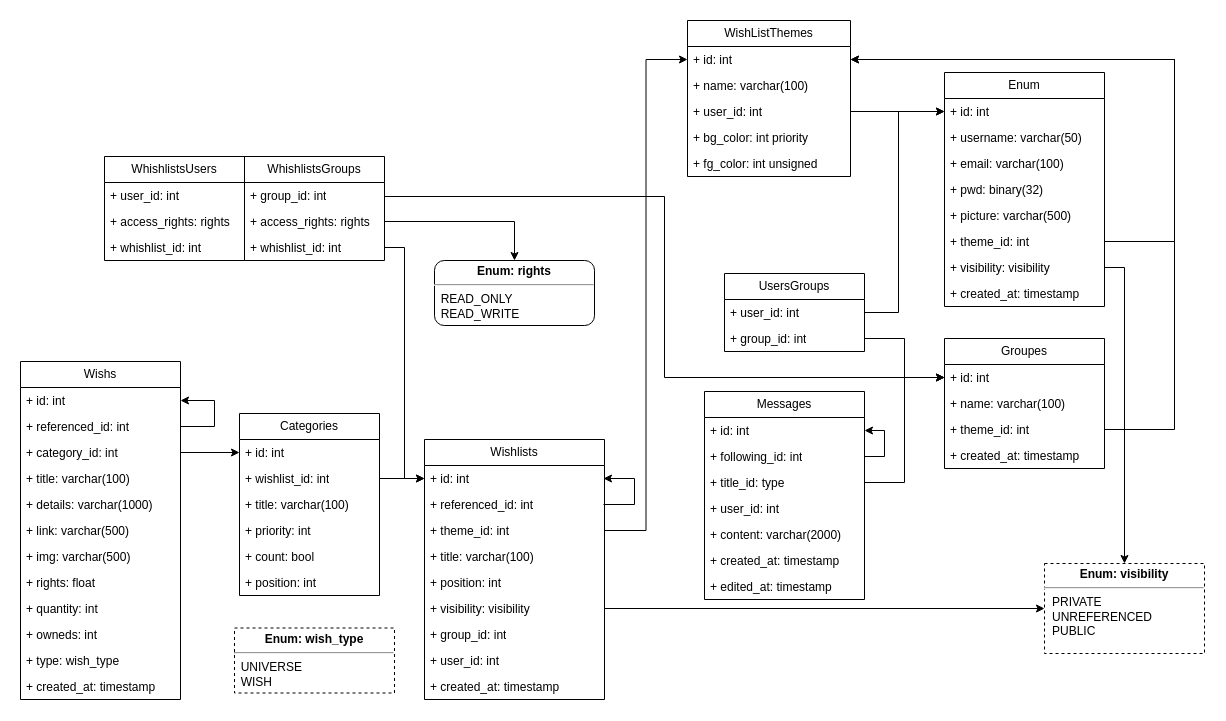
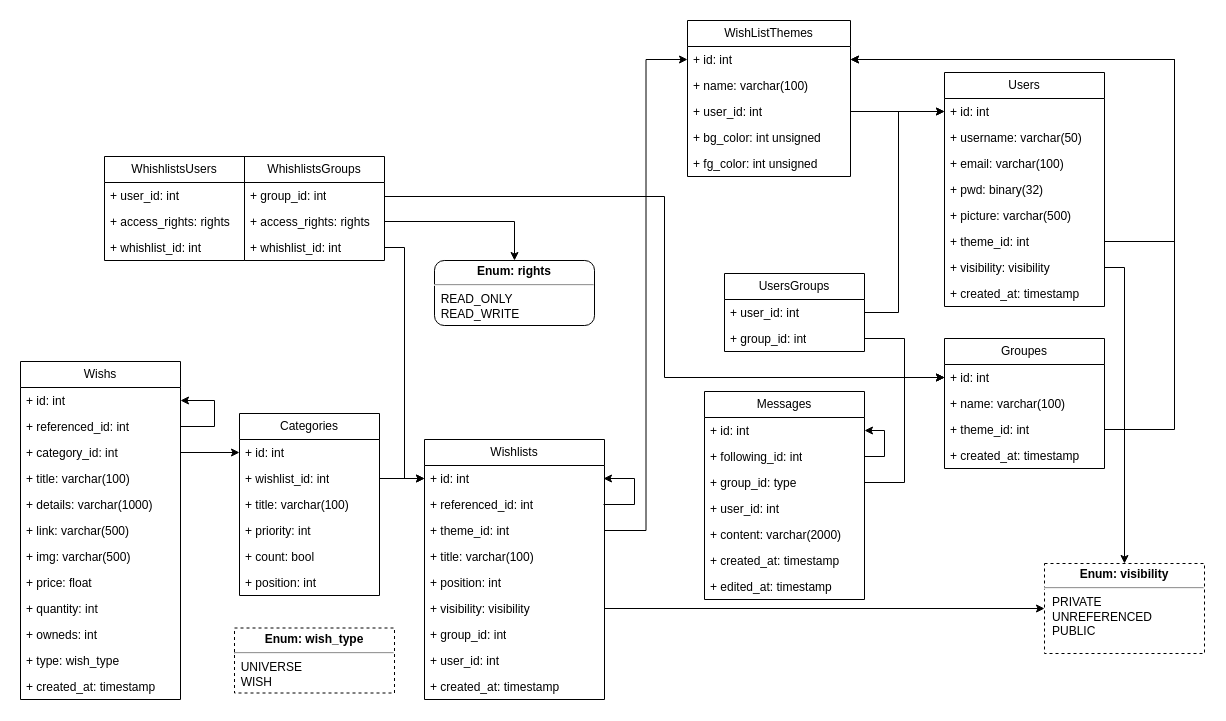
node "Enum": label "Enum" -> "Users"
node "+ bg_color: int priority": label "+ bg_color: int priority" -> "+ bg_color: int unsigned"
node "+ title_id: type": label "+ title_id: type" -> "+ group_id: type"
node "+ rights: float": label "+ rights: float" -> "+ price: float"
